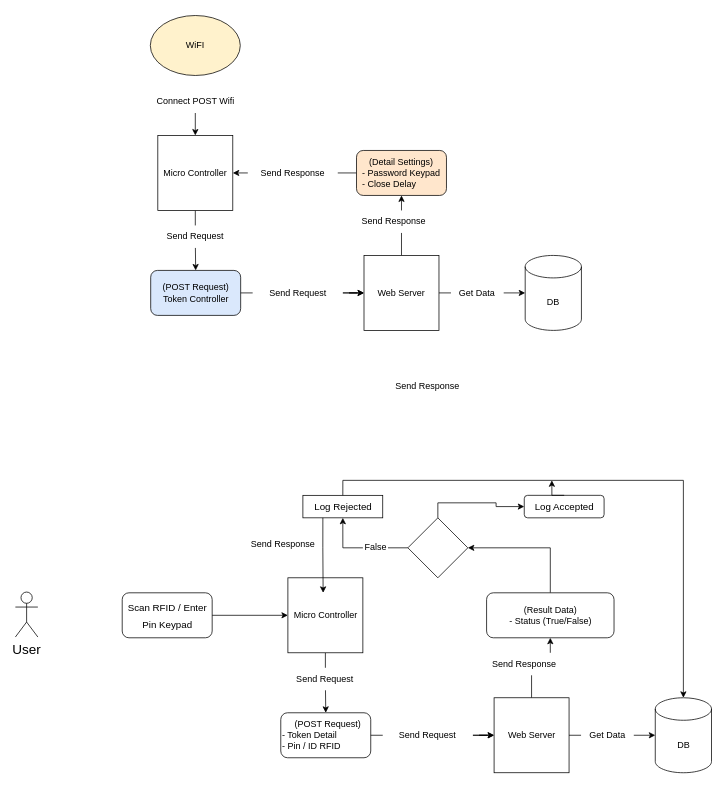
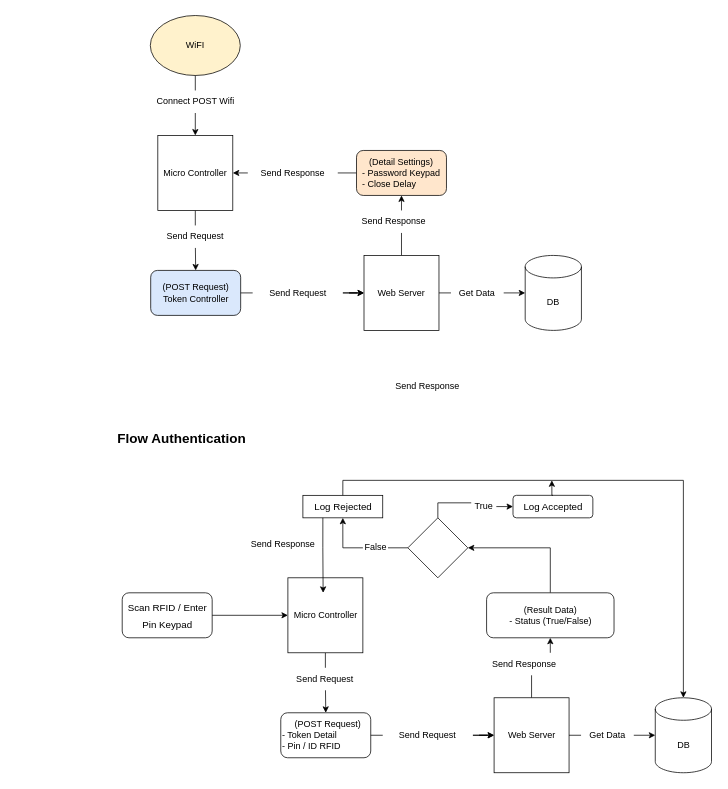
edge "WiFI" -- "Connect POST Wifi": added
node "Flow Authentication": added
node "True": added
node "Log Accepted": moved (564, 507) -> (553, 507)
node "User": removed
